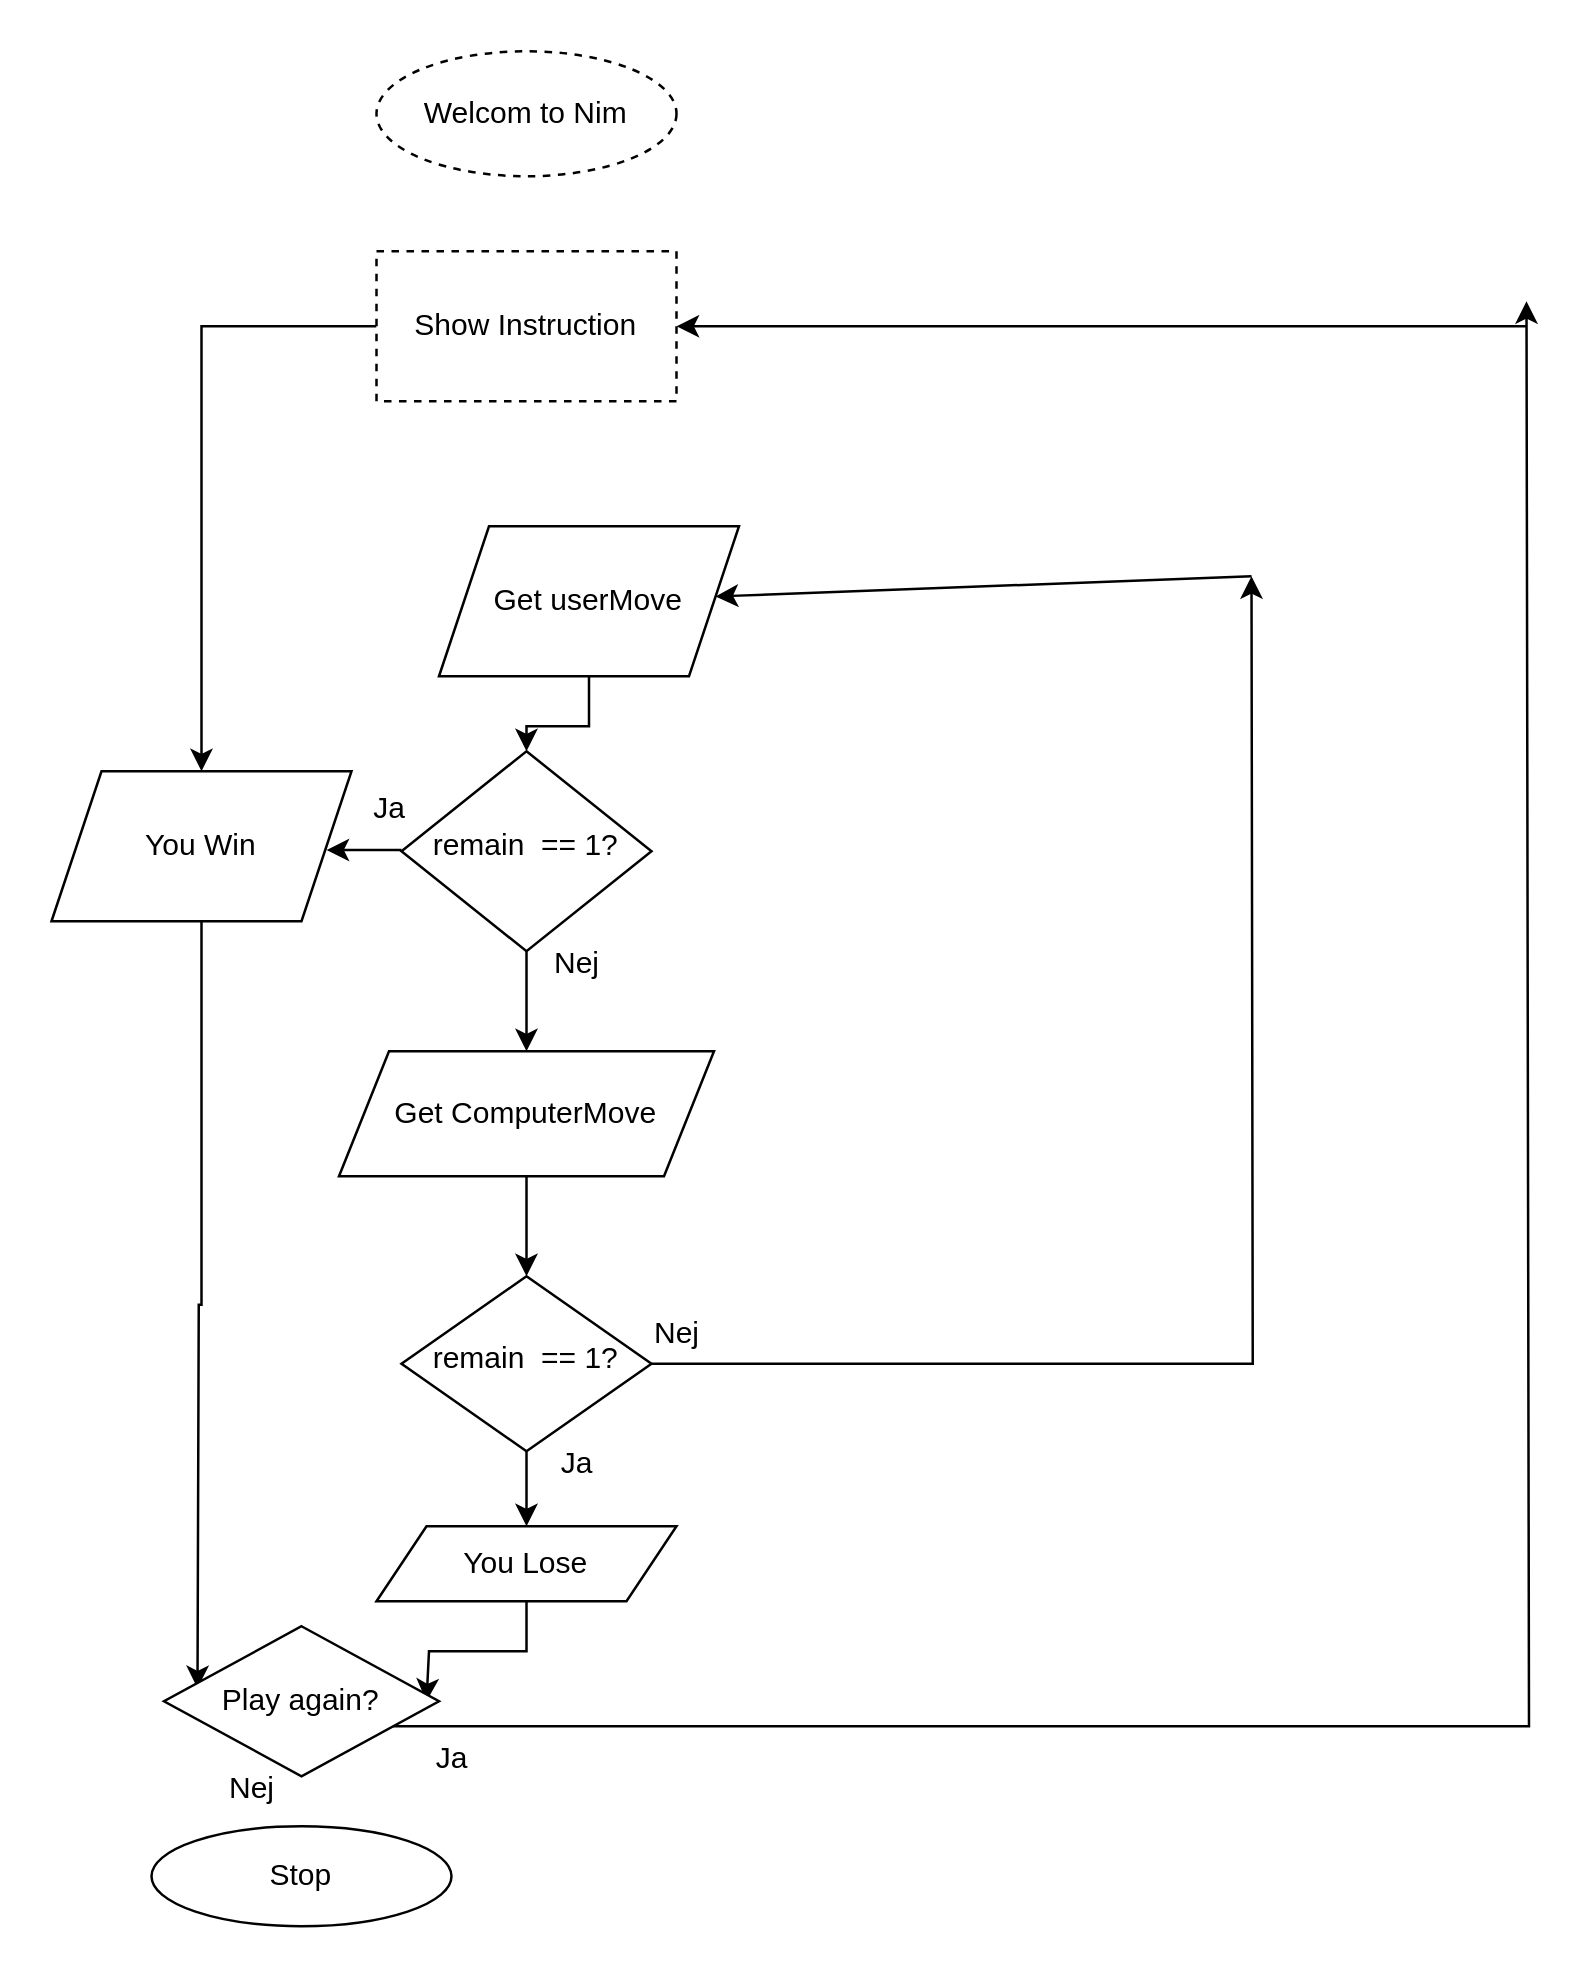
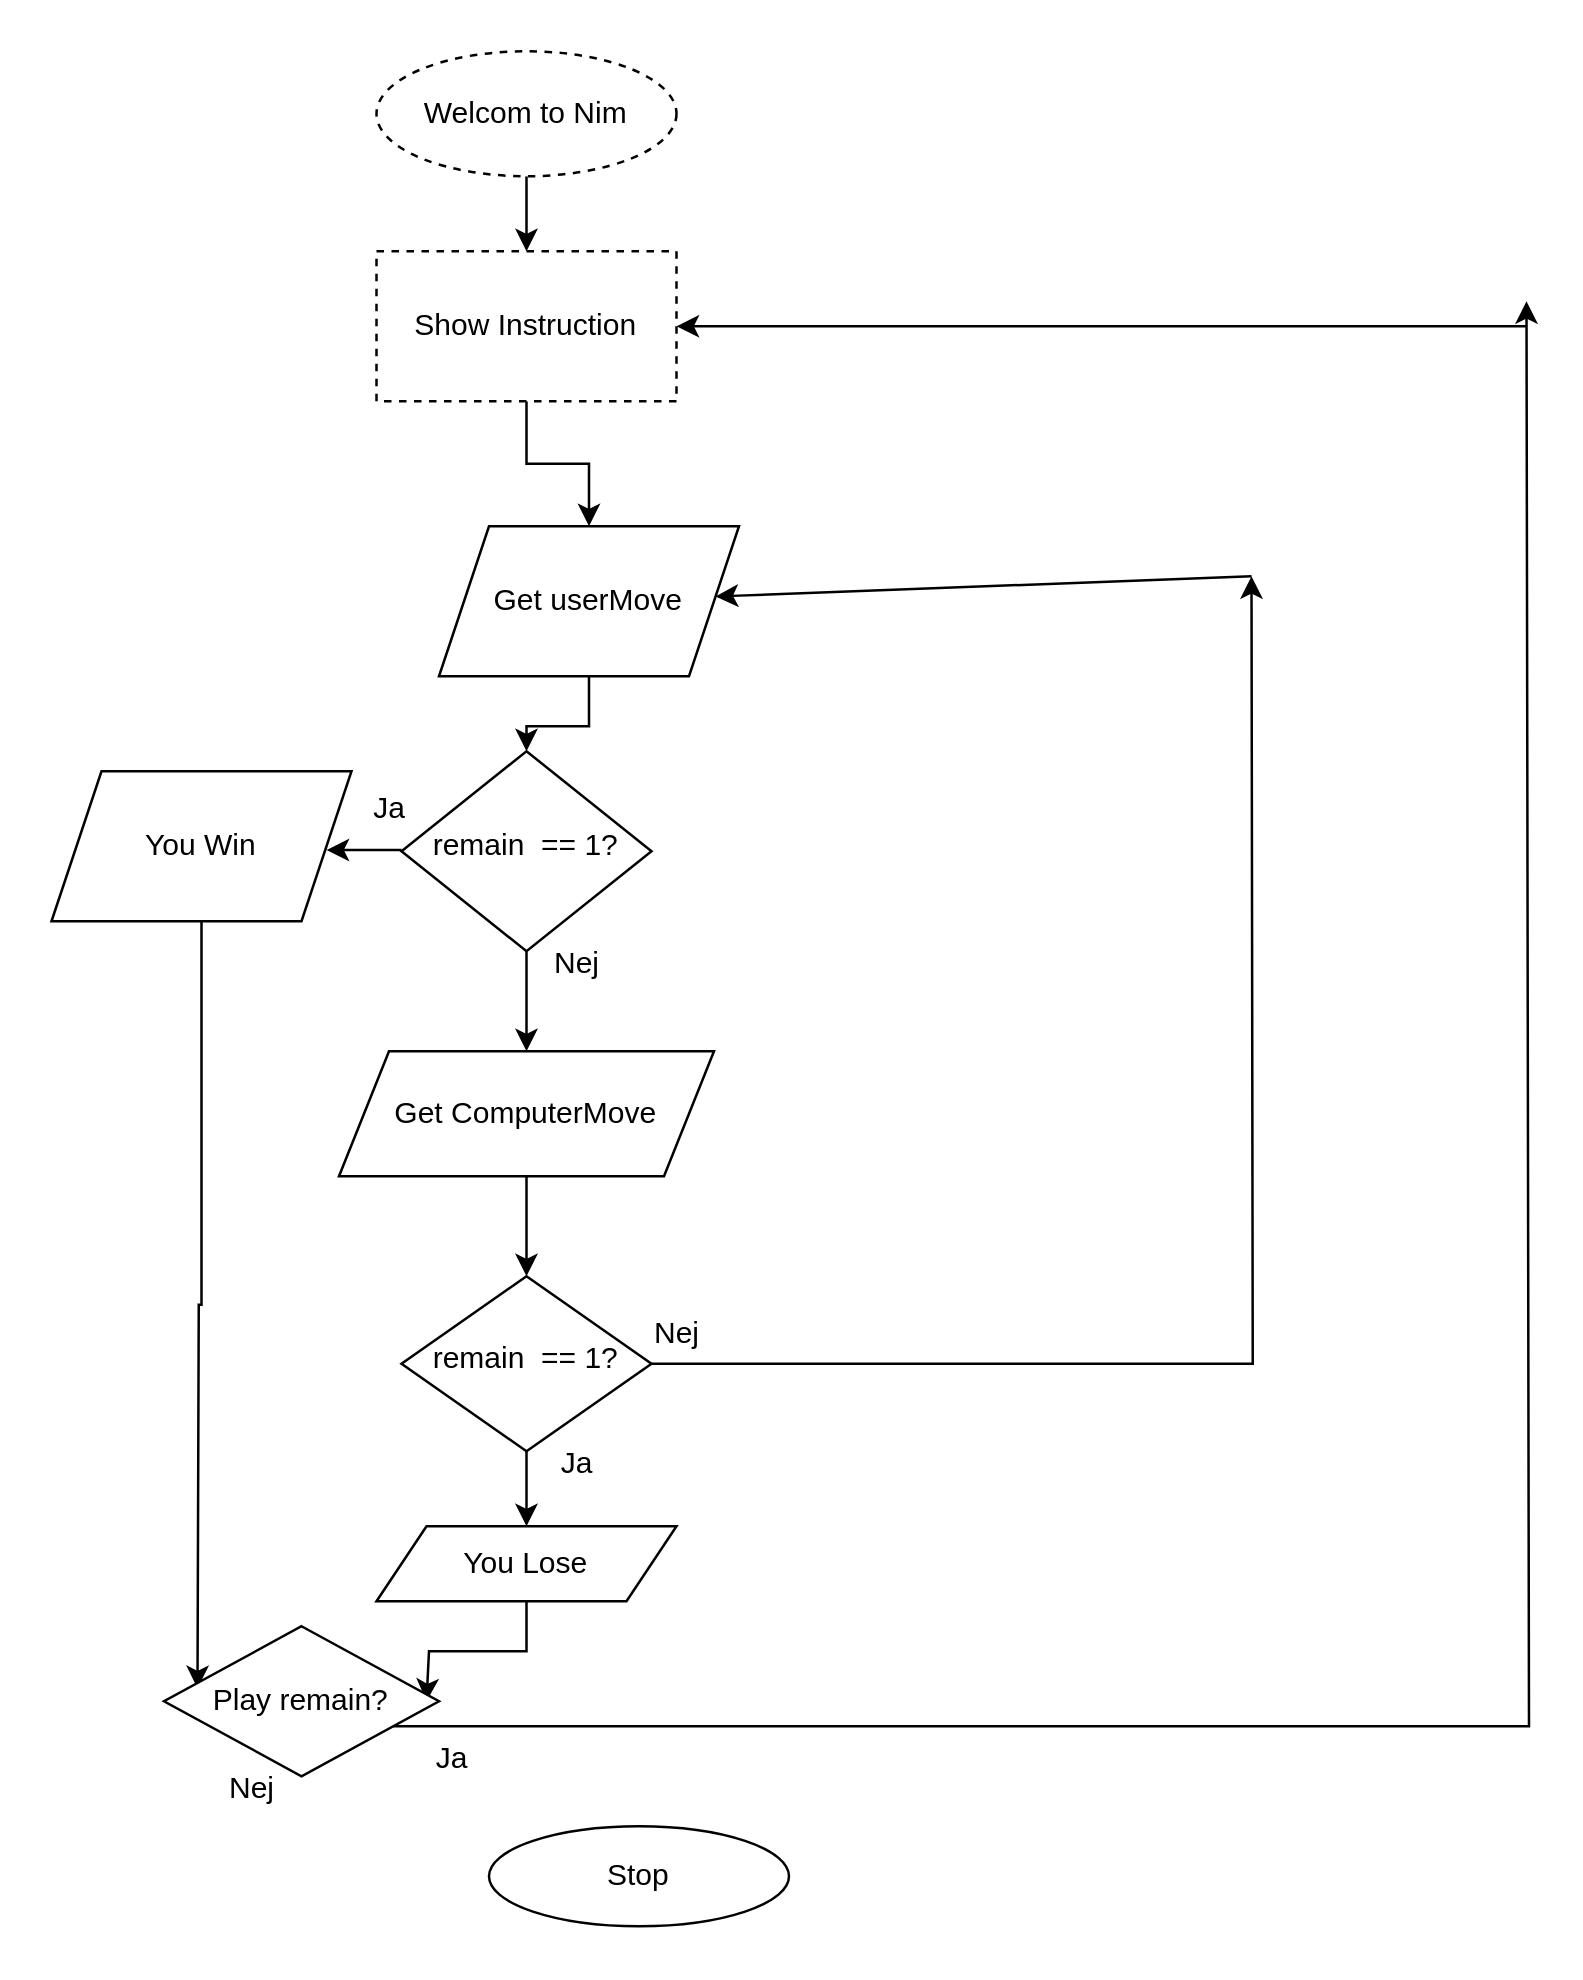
edge "Welcom to Nim" -> "Show Instruction": added
edge "Show Instruction" -> "You Win": now "Show Instruction" -> "Get userMove"
node "Play again?": label "Play again?" -> "Play remain?"
node "Stop": moved (301, 1876) -> (639, 1876)
